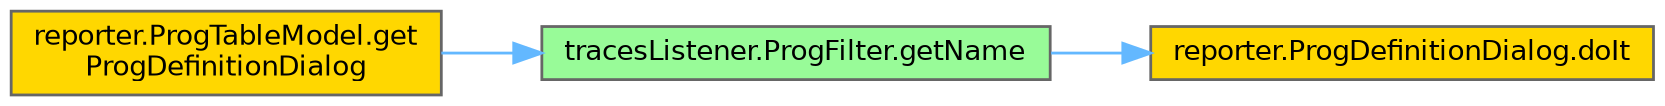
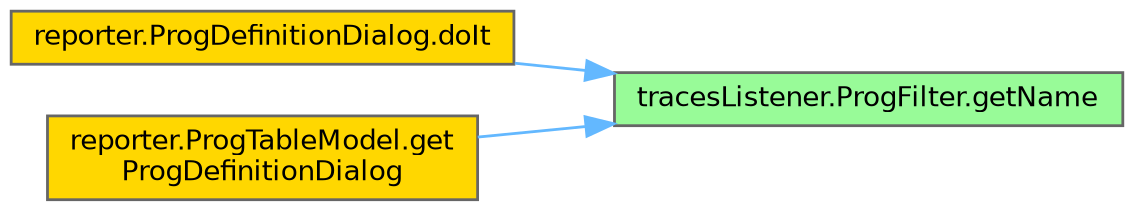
edge "tracesListener.ProgFilter.getName" -> "reporter.ProgDefinitionDialog.doIt": reversed
